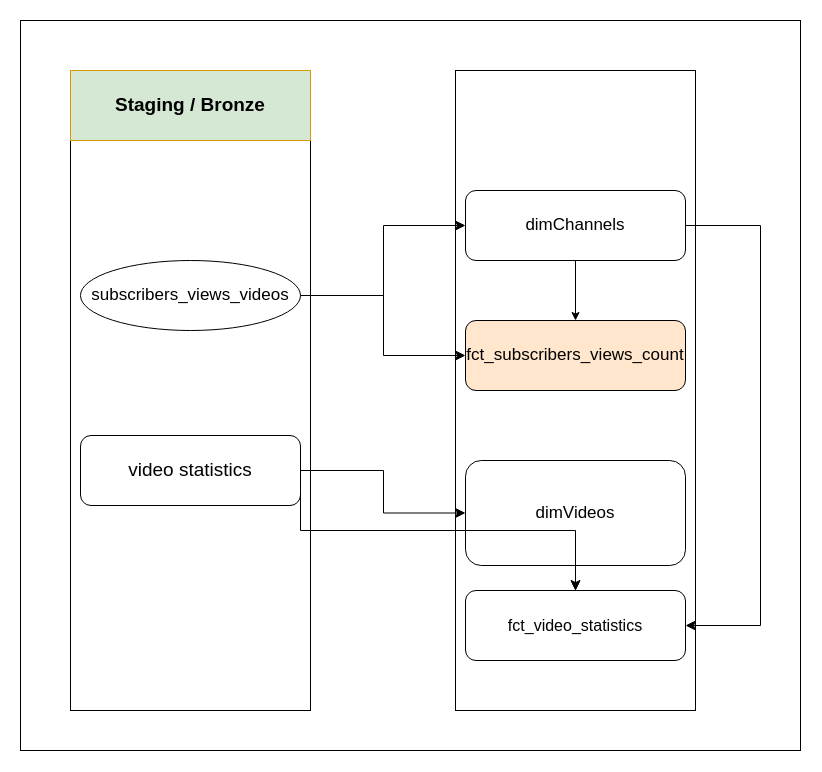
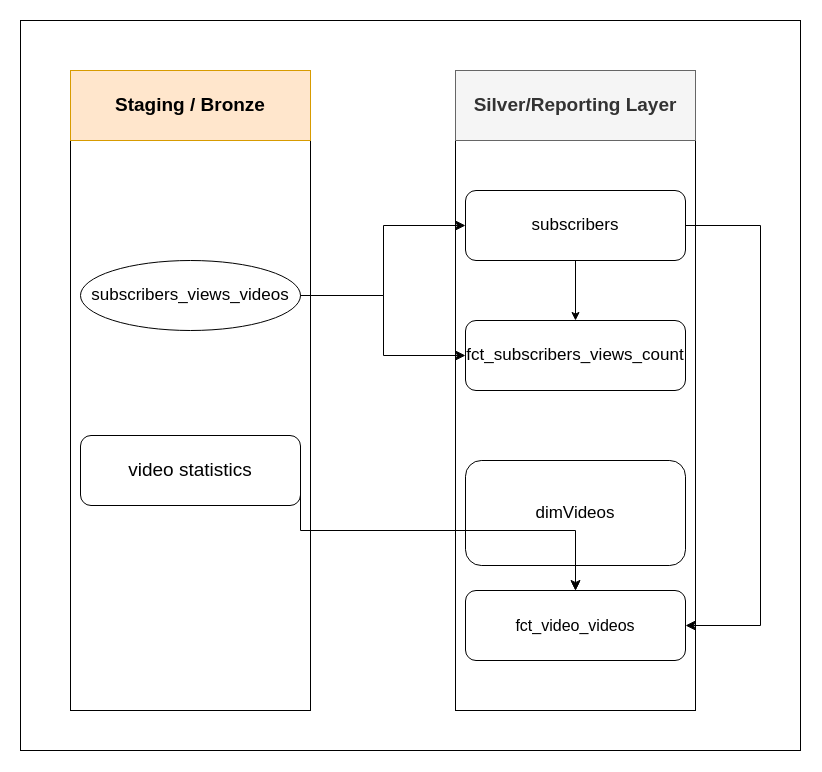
node "Staging / Bronze": fillcolor #d5e8d4 -> #ffe6cc
node "Silver/Reporting Layer": added
node "dimChannels": label "dimChannels" -> "subscribers"
node "fct_subscribers_views_count": fillcolor #ffe6cc -> #ffffff
edge "video statistics" -> "dimVideos": removed
node "fct_video_statistics": label "fct_video_statistics" -> "fct_video_videos"
